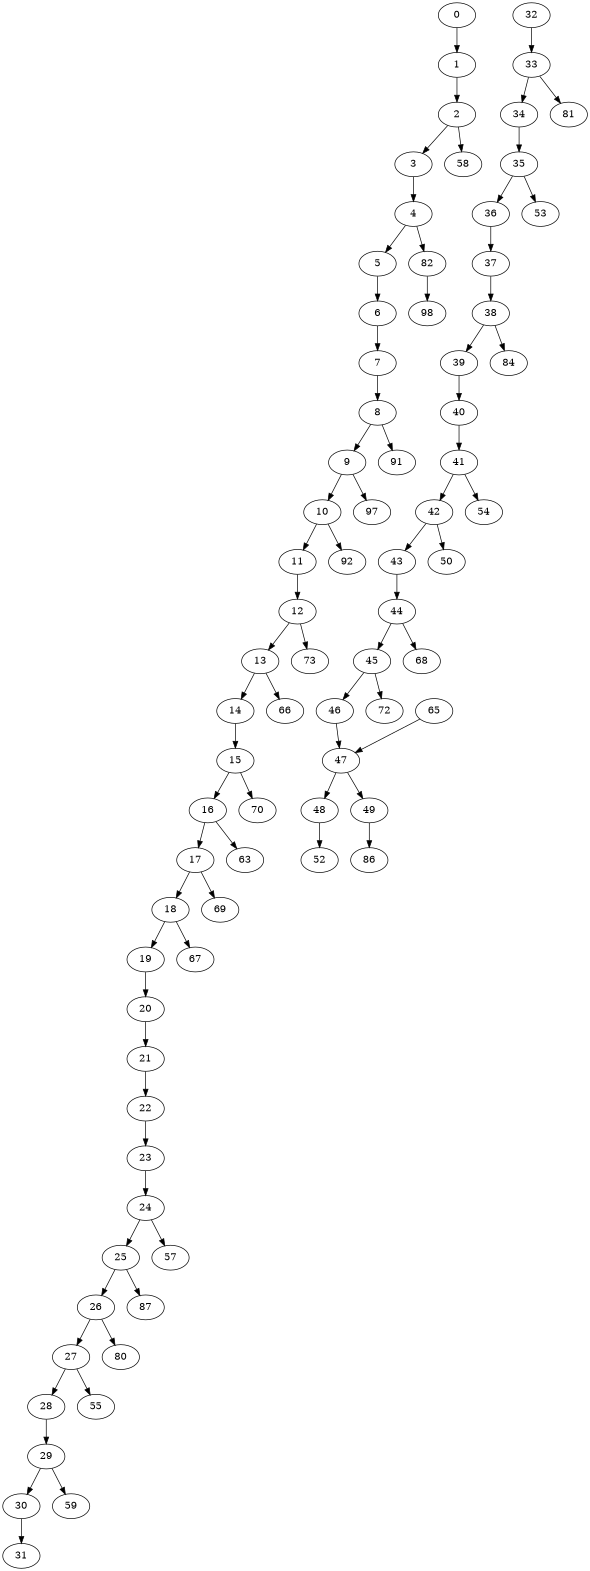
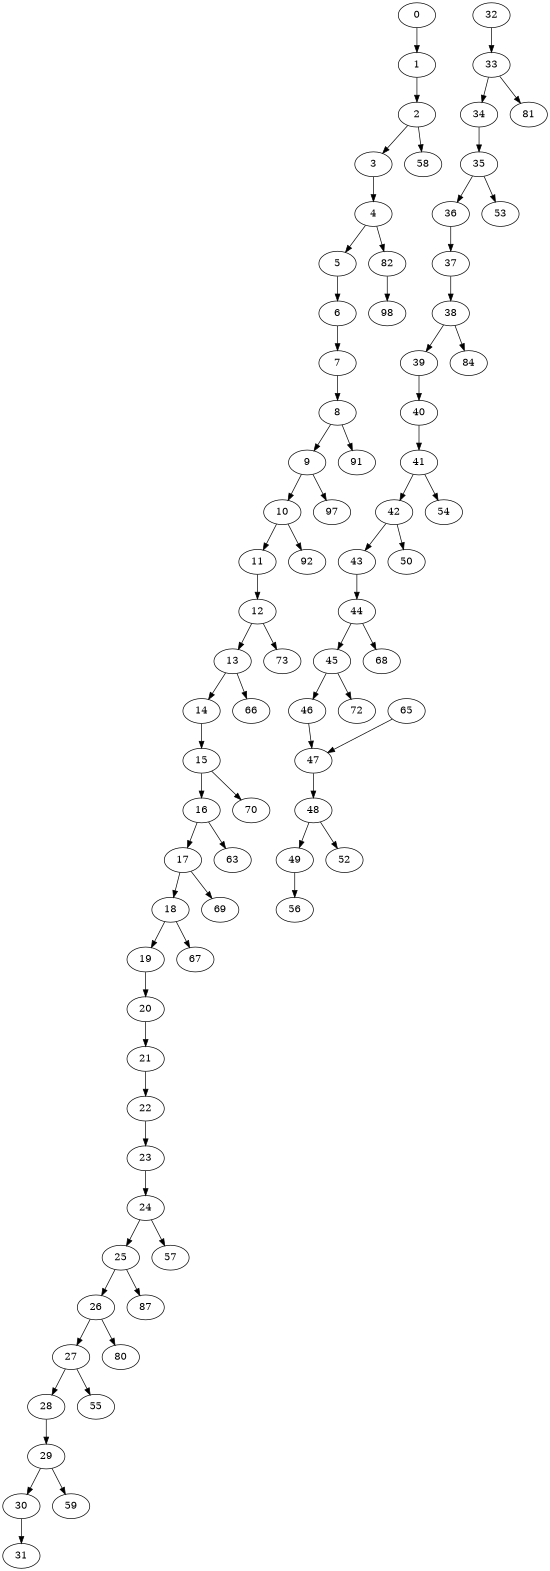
edge "47" -> "49": now "48" -> "49"
node "86": label "86" -> "56"
